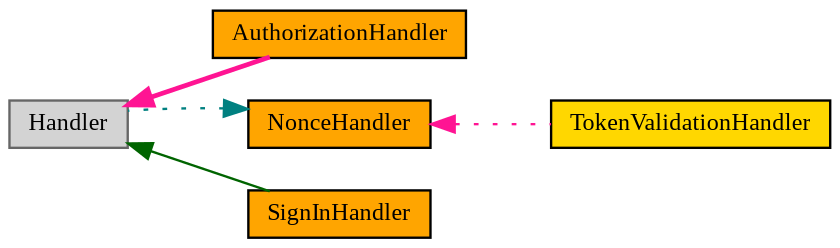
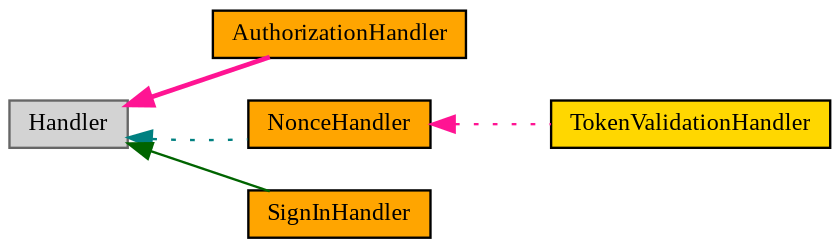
edge "Handler" -> "NonceHandler": reversed
